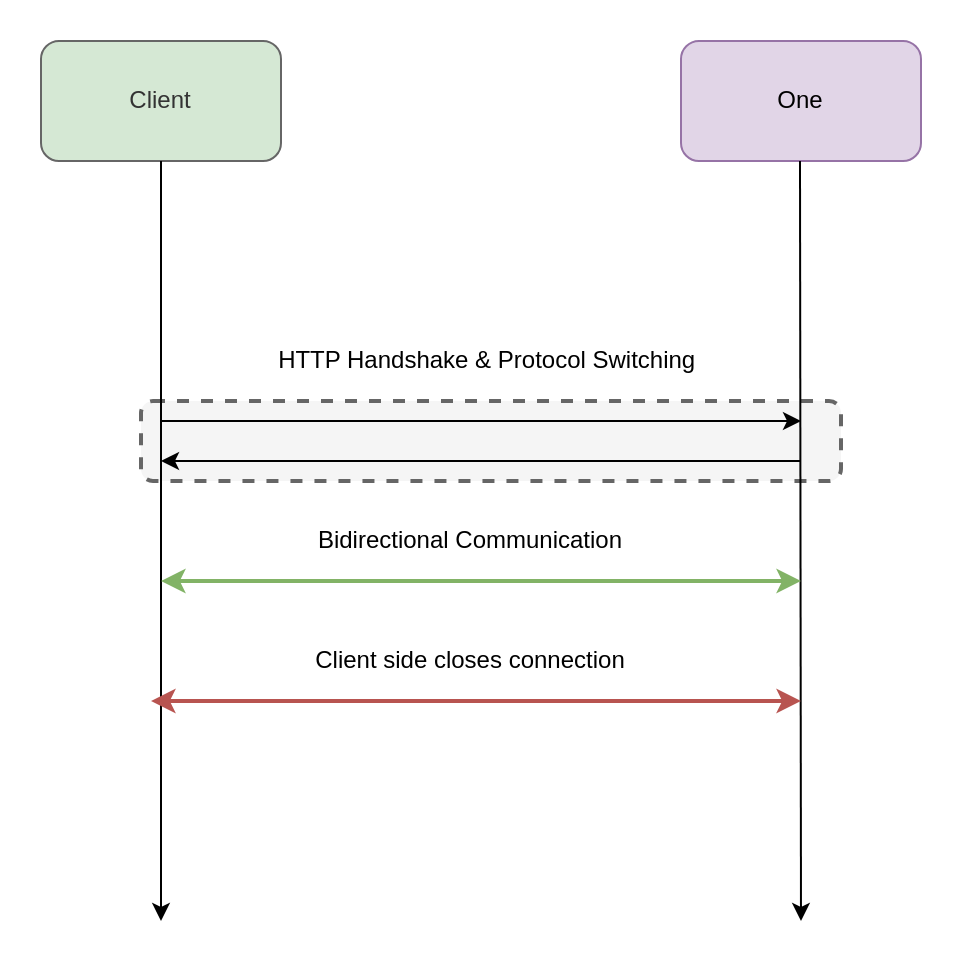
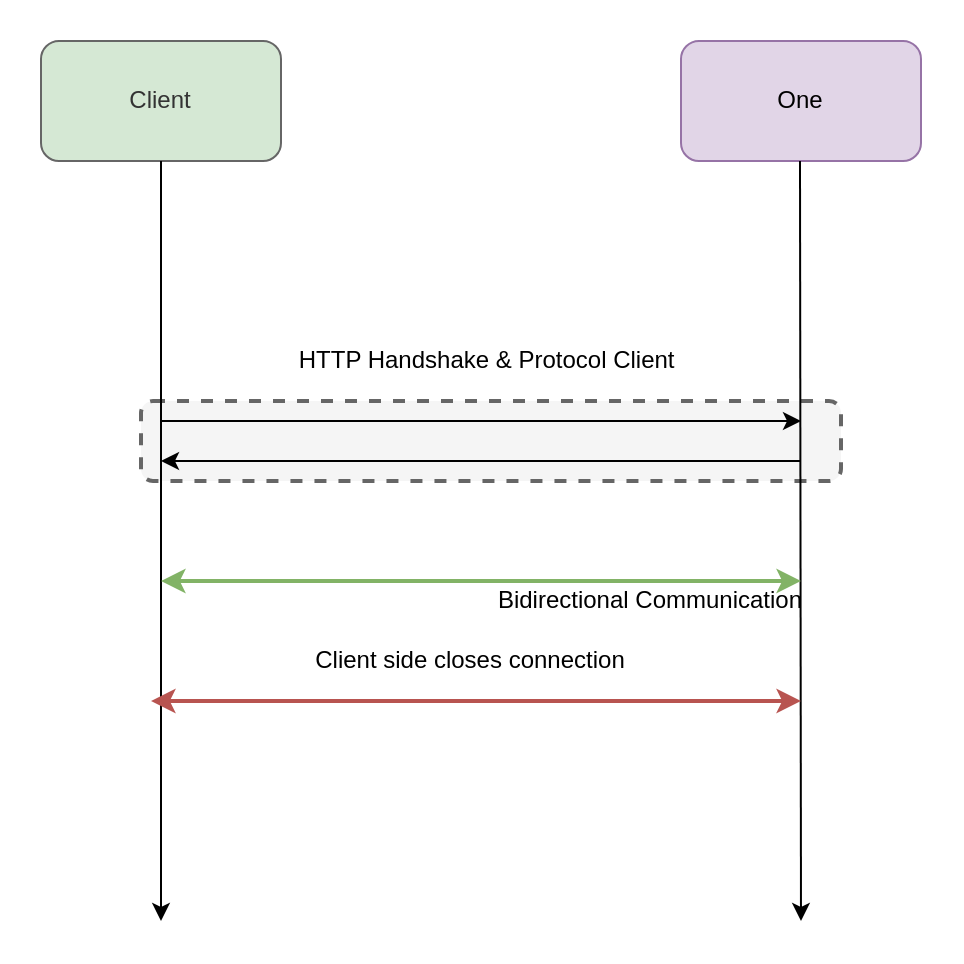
node "HTTP Handshake & Protocol Switching": label "HTTP Handshake & Protocol Switching" -> "HTTP Handshake & Protocol Client"
node "Bidirectional Communication": moved (471, 541) -> (651, 601)
